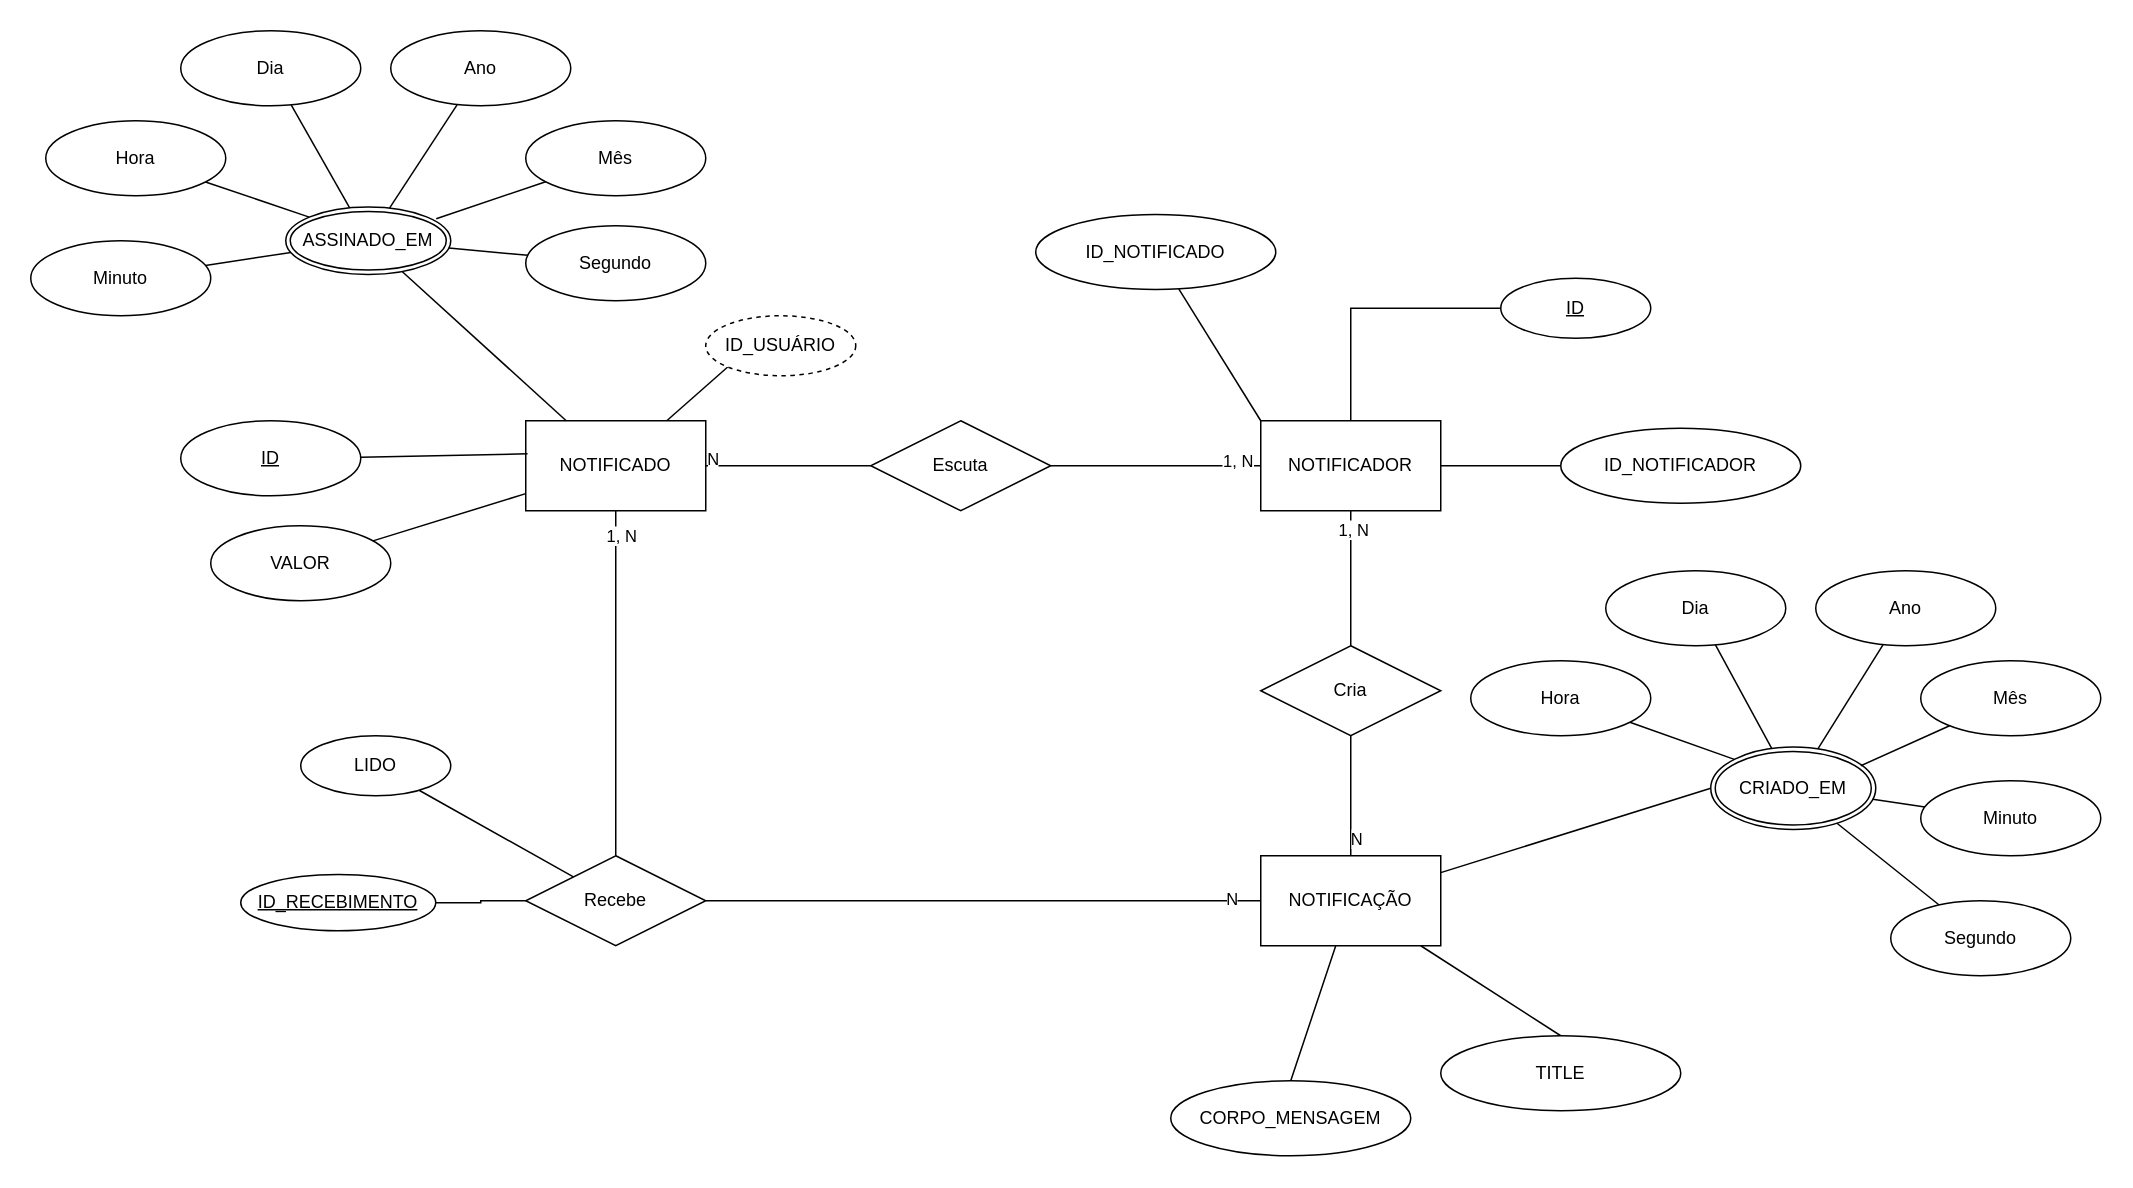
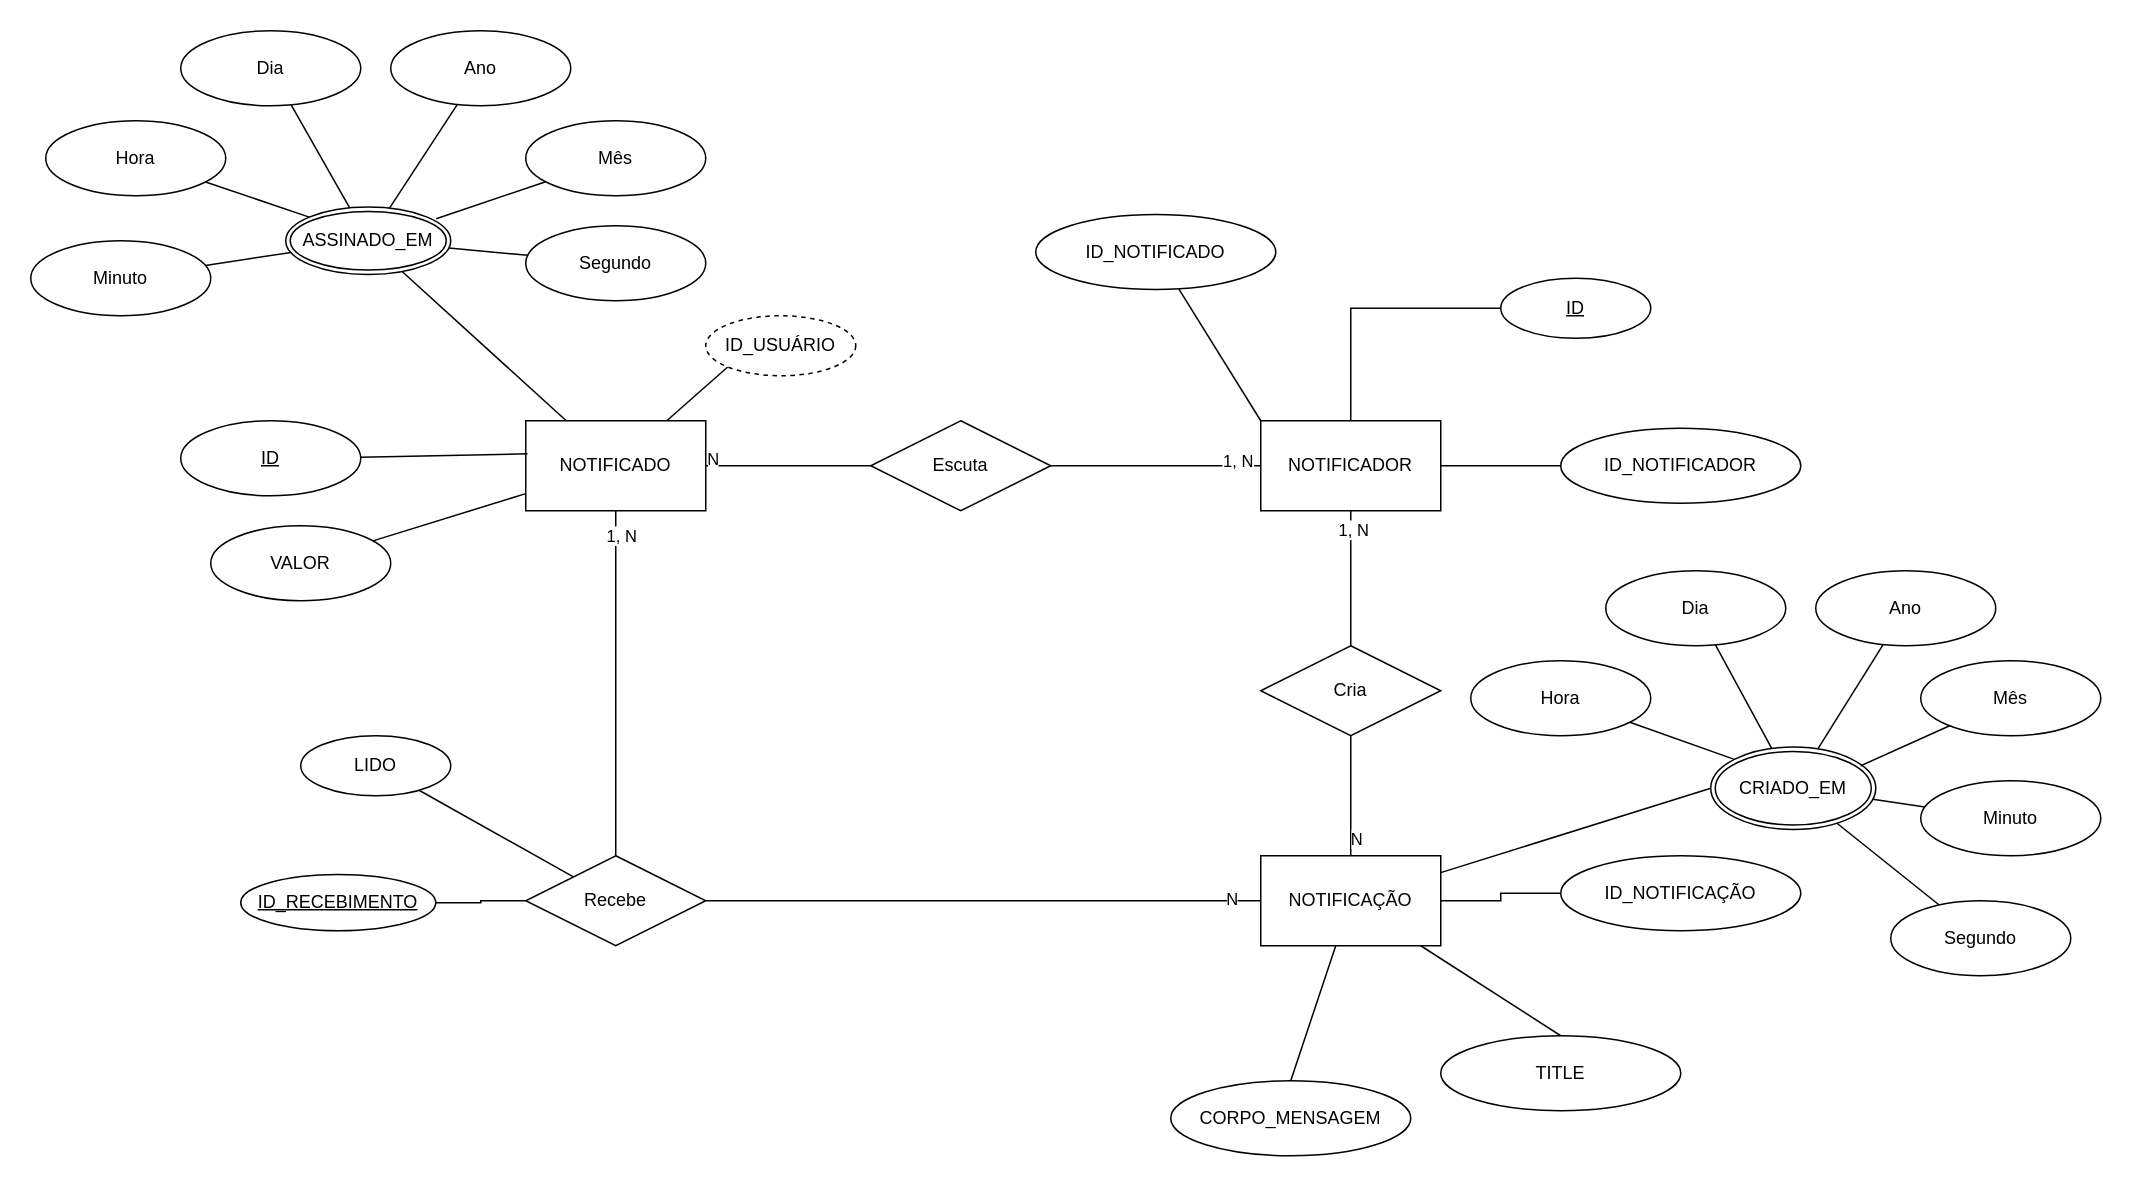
node "ID_NOTIFICAÇÃO": added
edge "ID_NOTIFICAÇÃO" -- "NOTIFICAÇÃO": added
